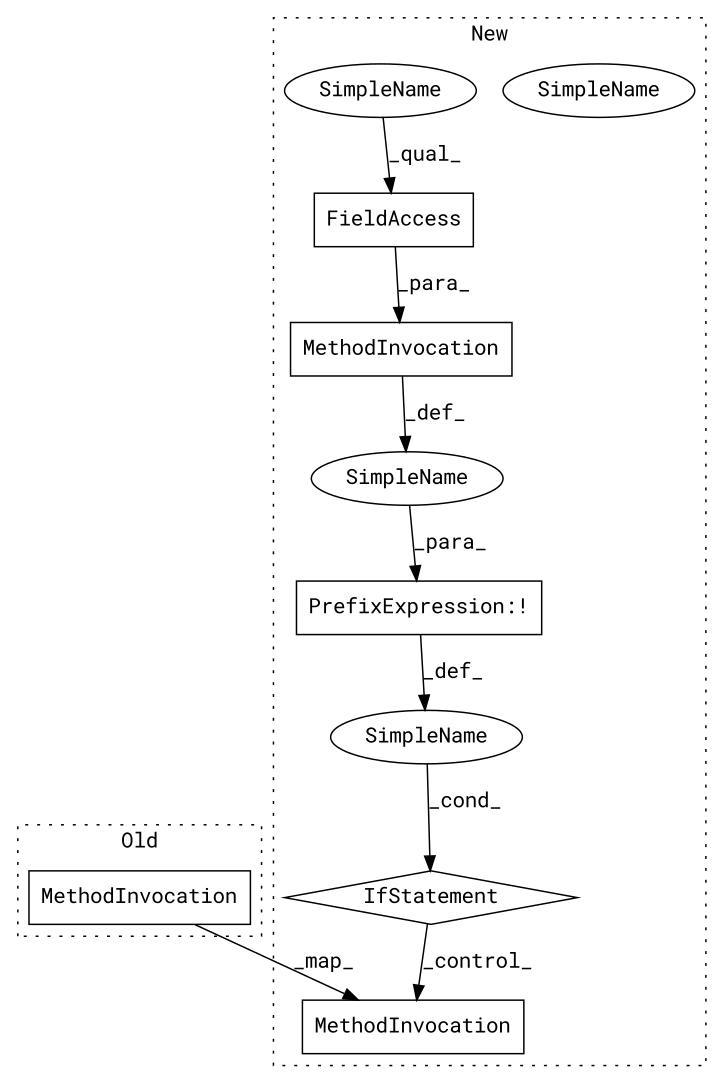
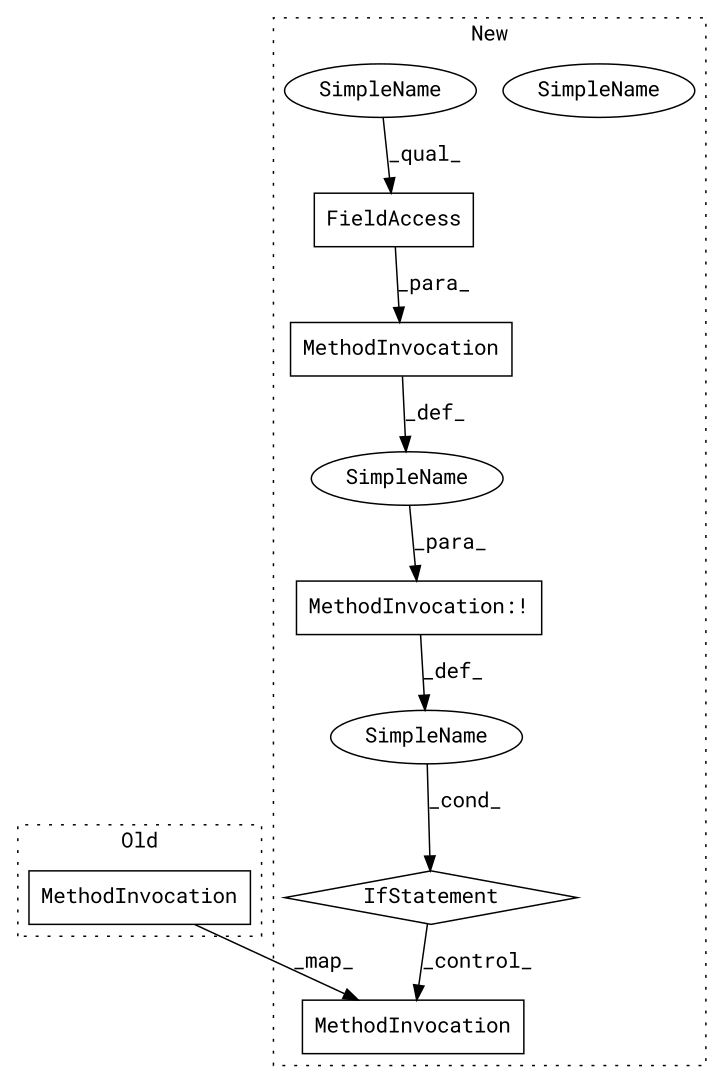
node "PrefixExpression:!": label "PrefixExpression:!" -> "MethodInvocation:!"
